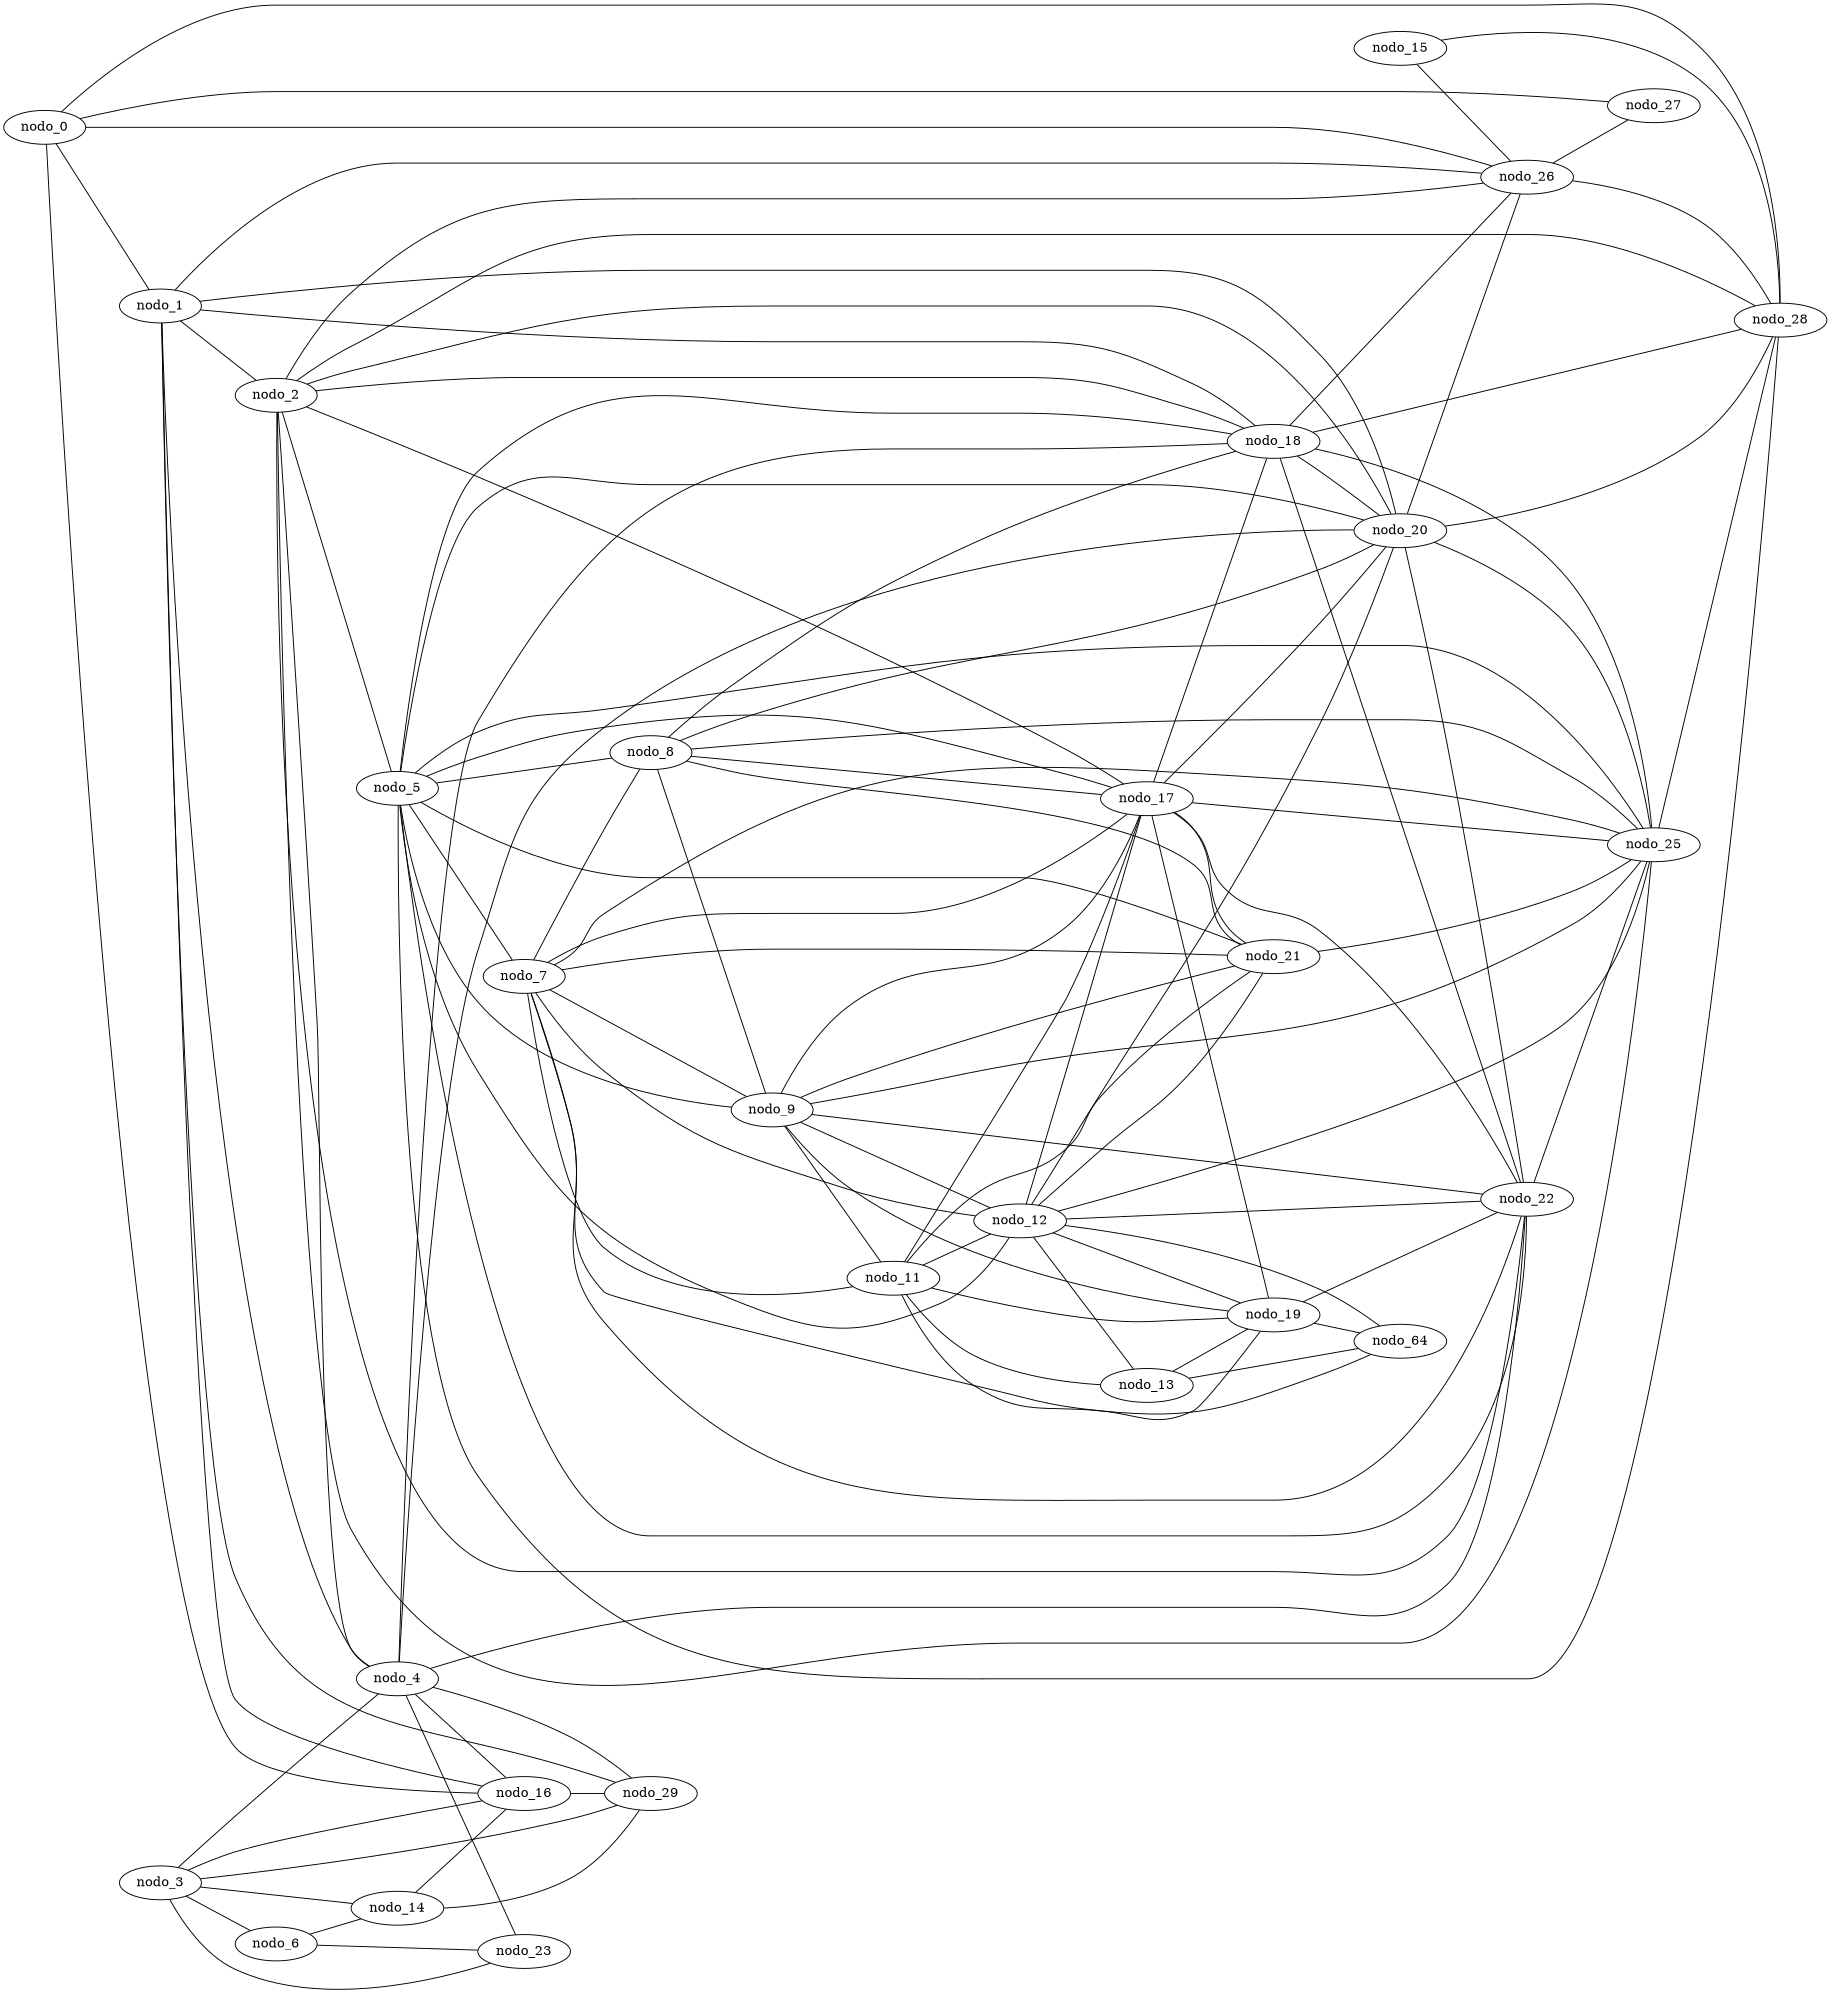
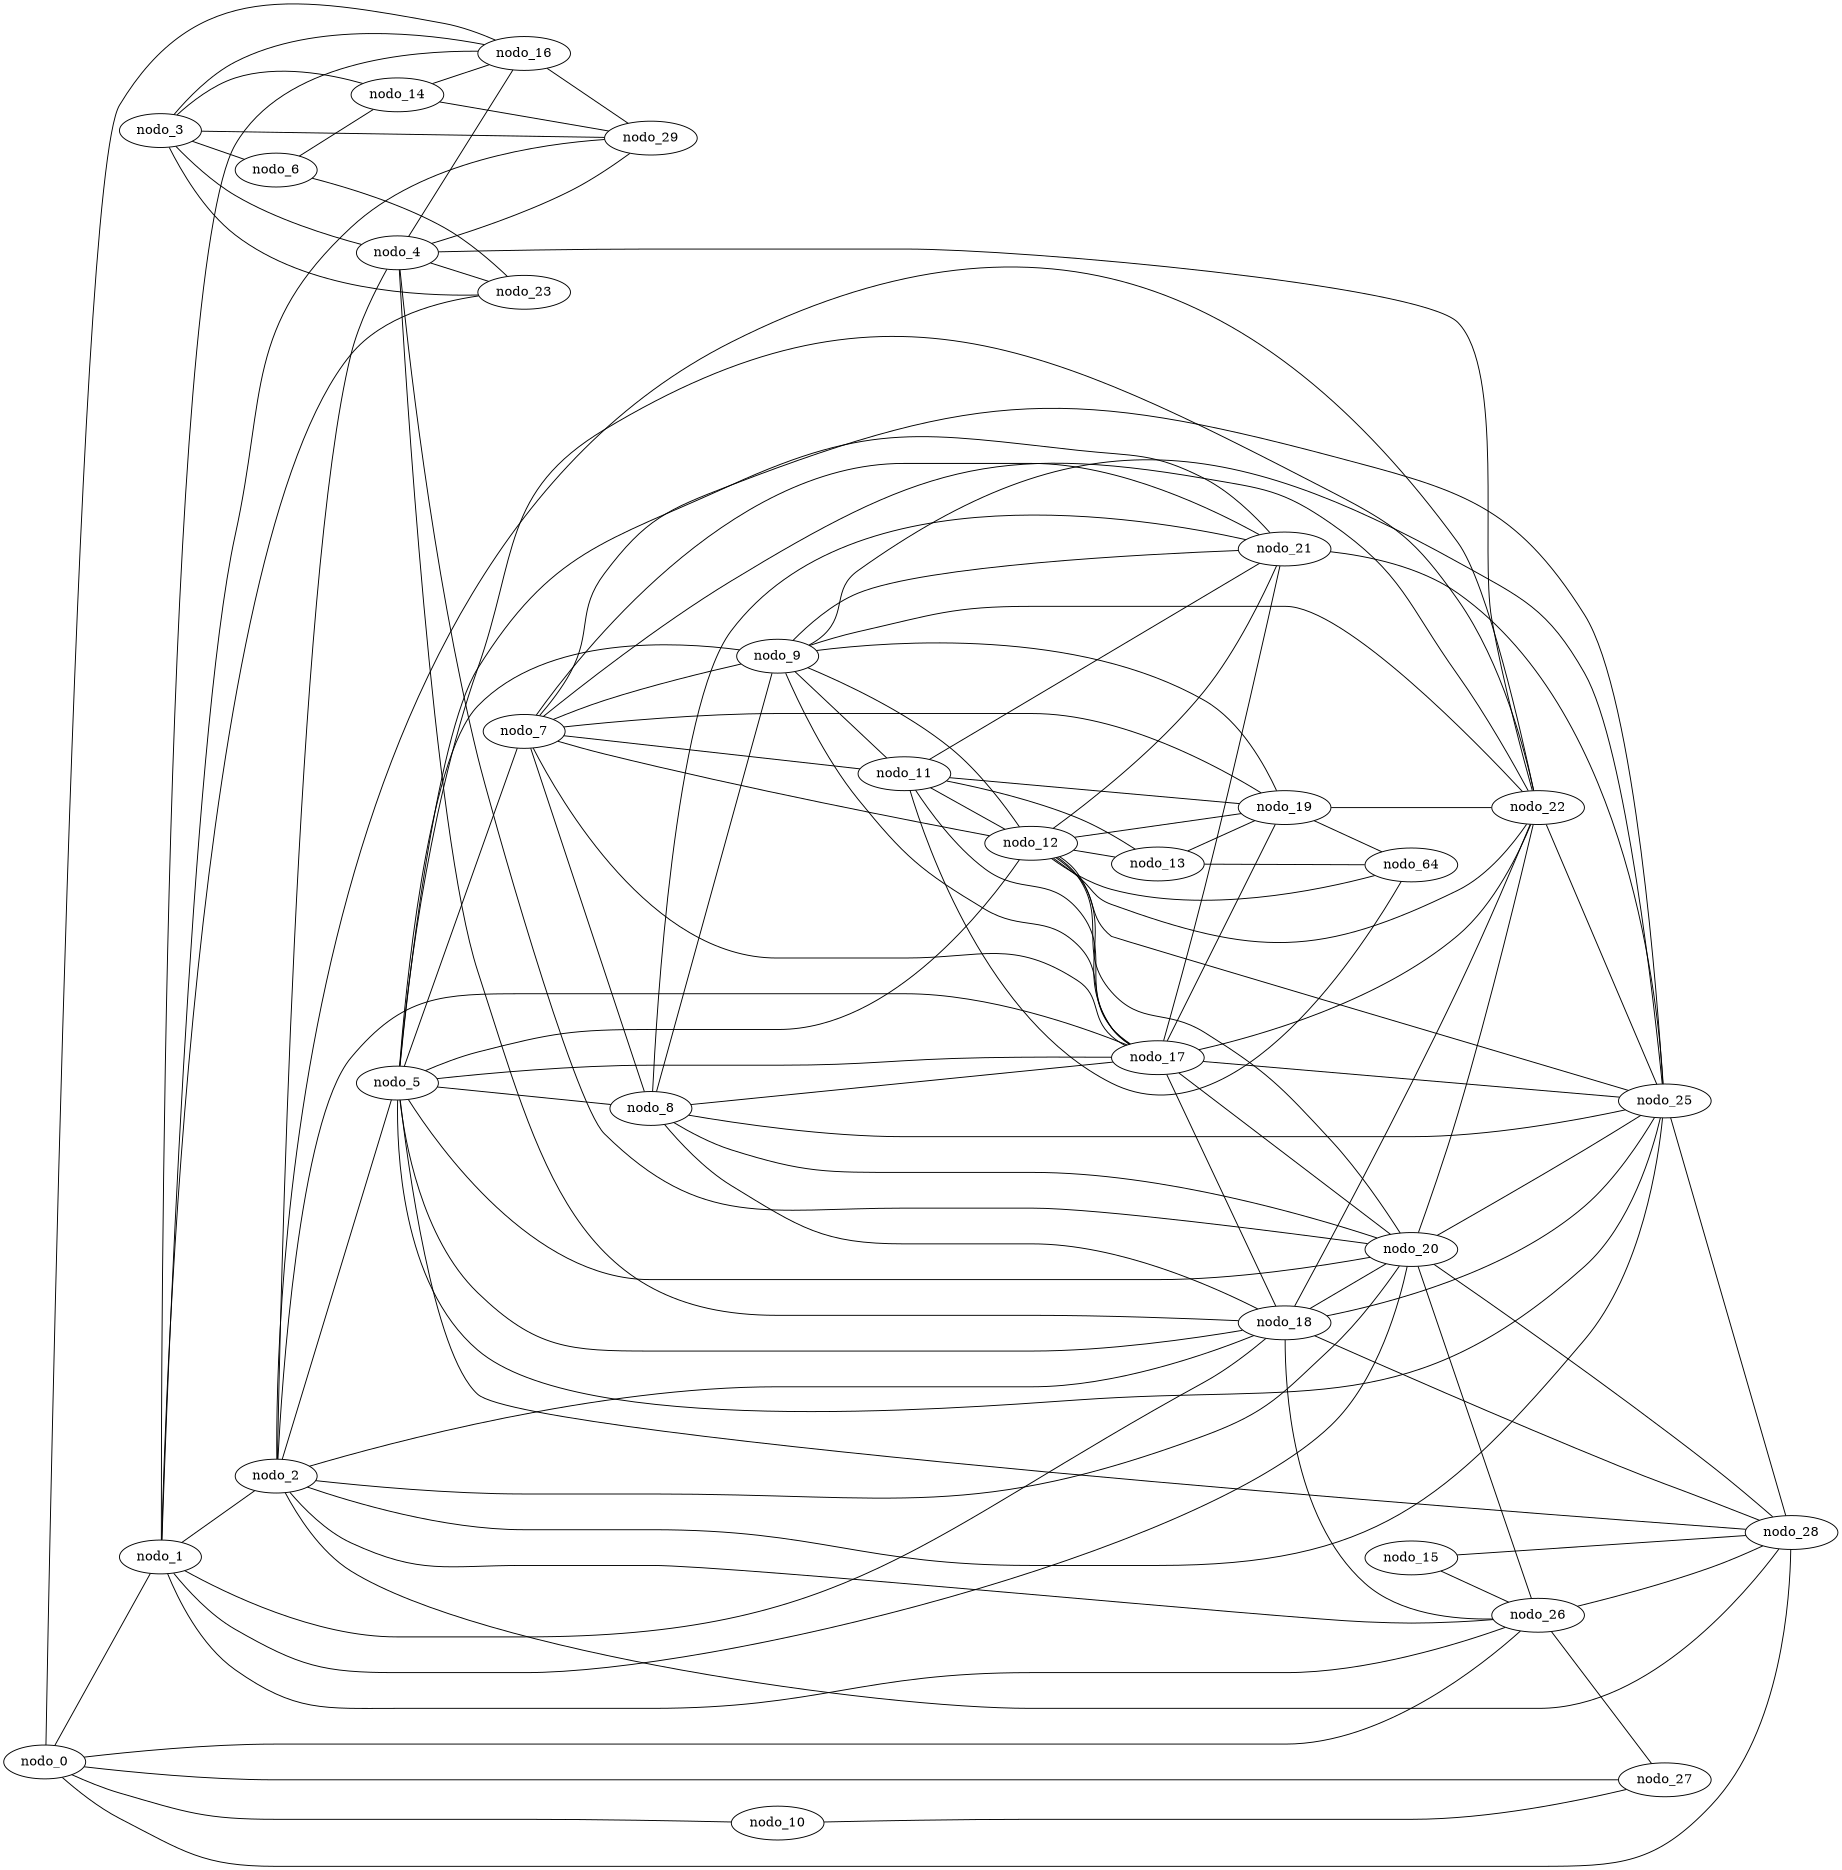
edge "nodo_1" -- "nodo_4": now "nodo_1" -- "nodo_23"
node "nodo_10": added
